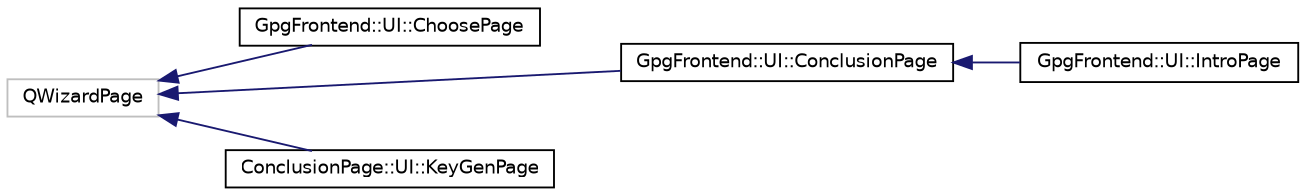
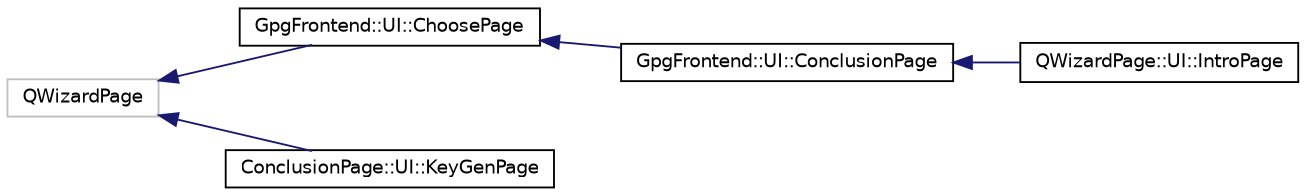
node "GpgFrontend::UI::IntroPage": label "GpgFrontend::UI::IntroPage" -> "QWizardPage::UI::IntroPage"
edge "GpgFrontend::UI::ConclusionPage" -> "QWizardPage": now "GpgFrontend::UI::ConclusionPage" -> "GpgFrontend::UI::ChoosePage"
